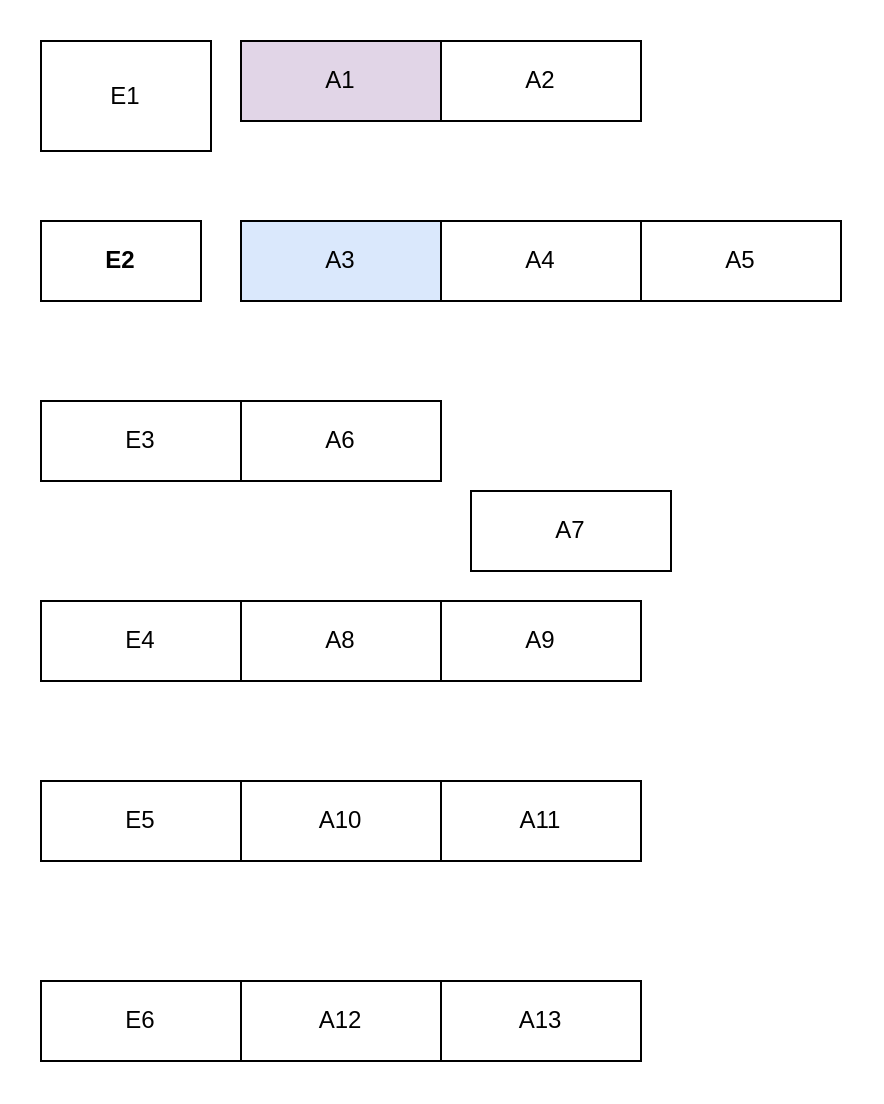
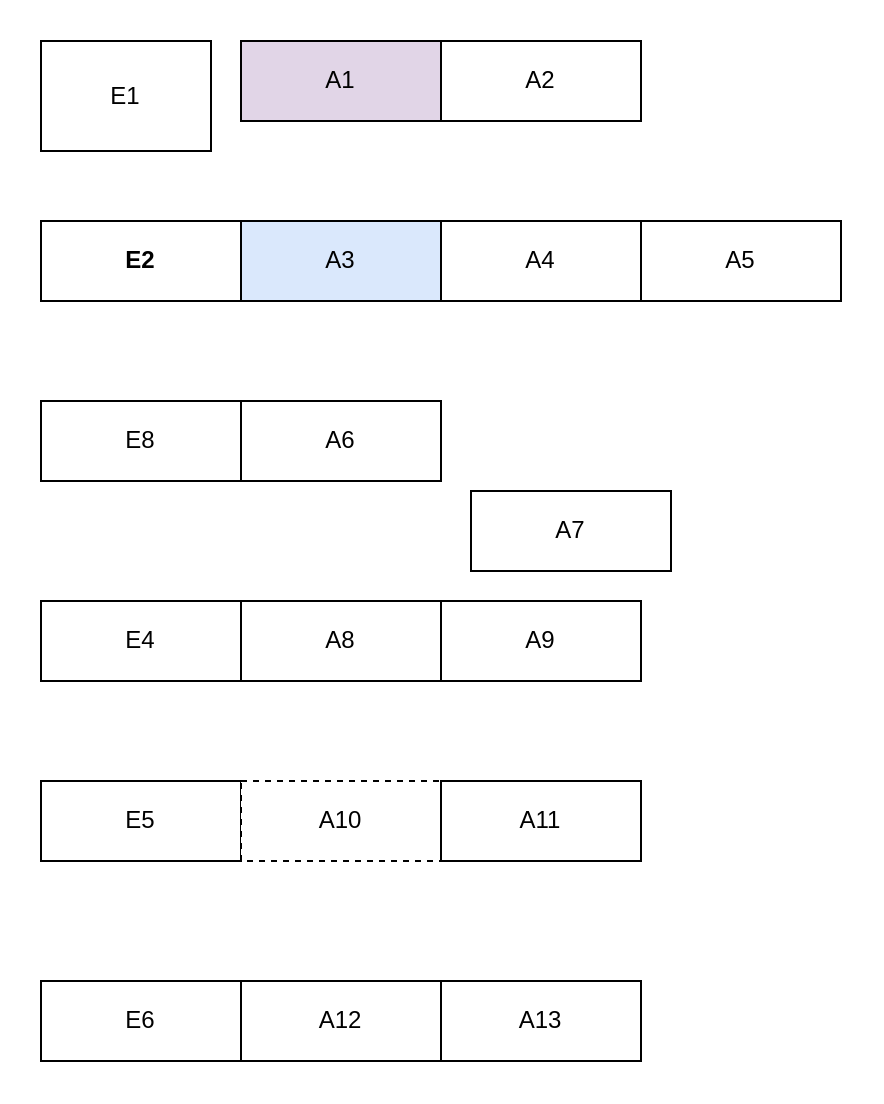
node "E2": size 160x80 -> 200x80
node "E3": label "E3" -> "E8"
node "A10": style solid -> dashed
